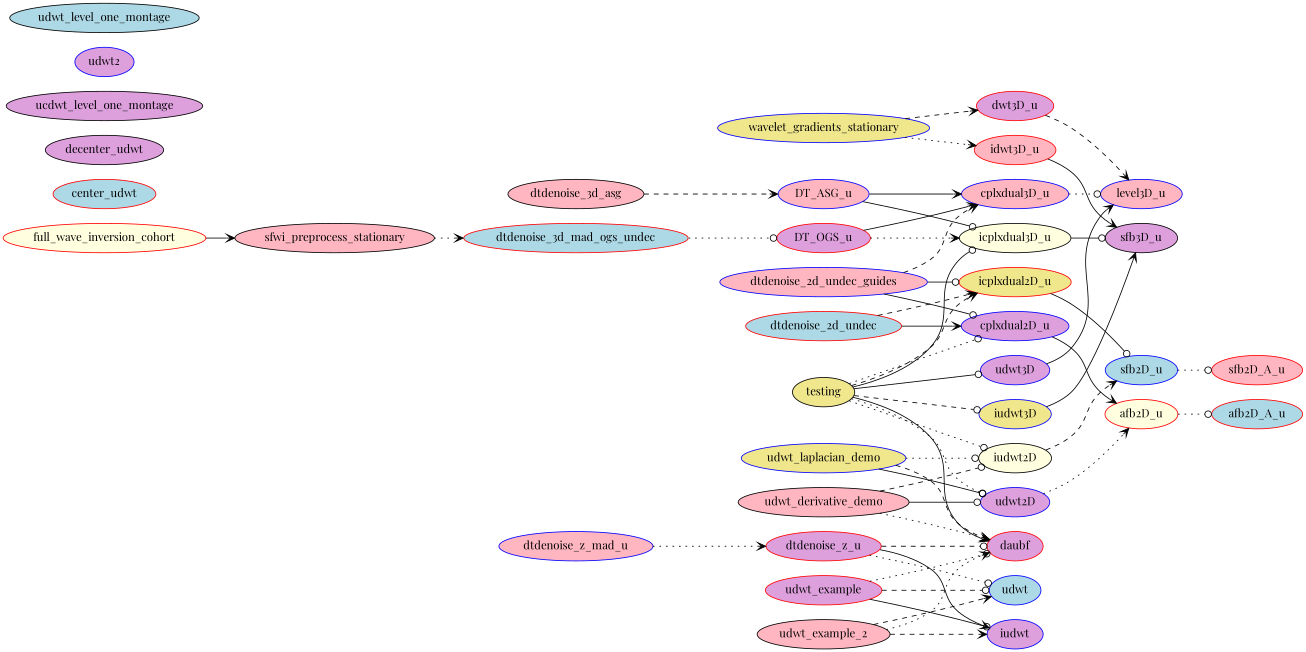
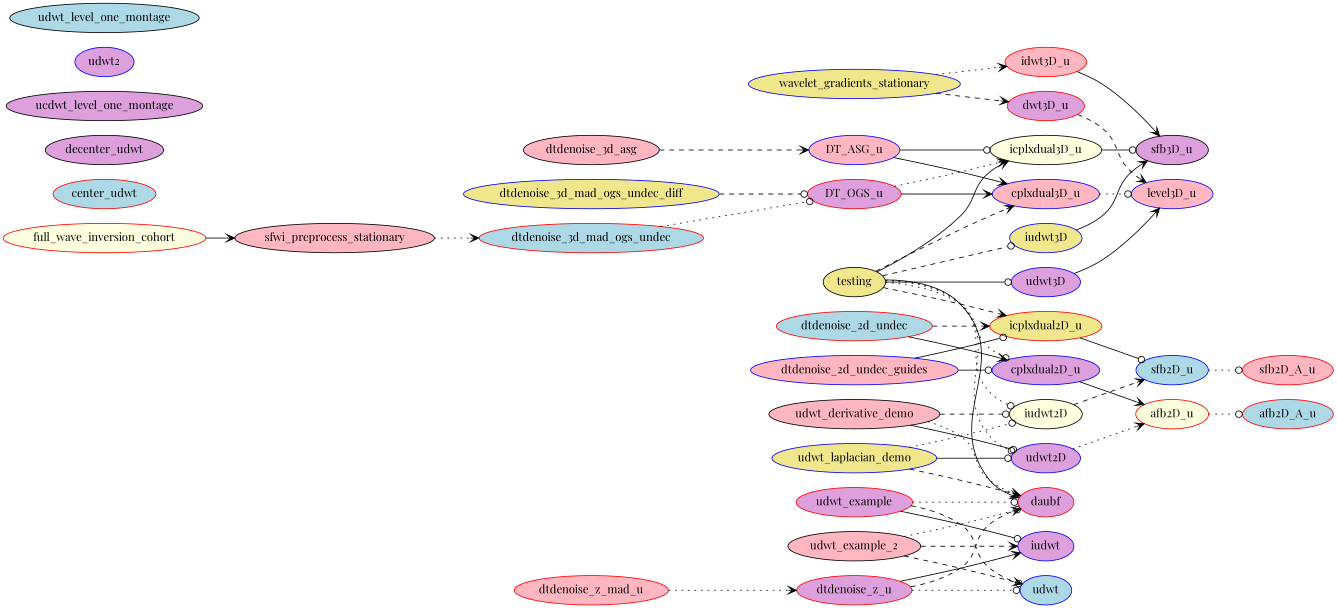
node "dtdenoise_3d_mad_ogs_undec_diff": added
edge "dtdenoise_2d_undec_guides" -> "cplxdual3D_u": now "testing" -> "cplxdual3D_u"
edge "testing" -> "icplxdual3D_u": arrowhead odot -> vee
node "dtdenoise_z_mad_u": color blue -> red
